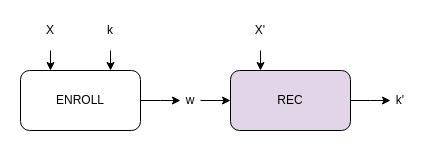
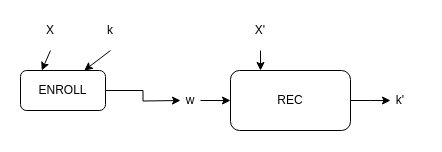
node "ENROLL": size 120x60 -> 85x40
node "REC": fillcolor #e1d5e7 -> #ffffff
